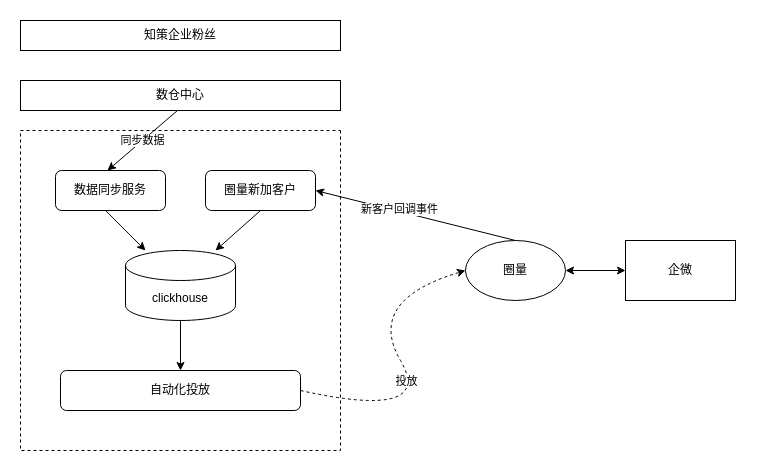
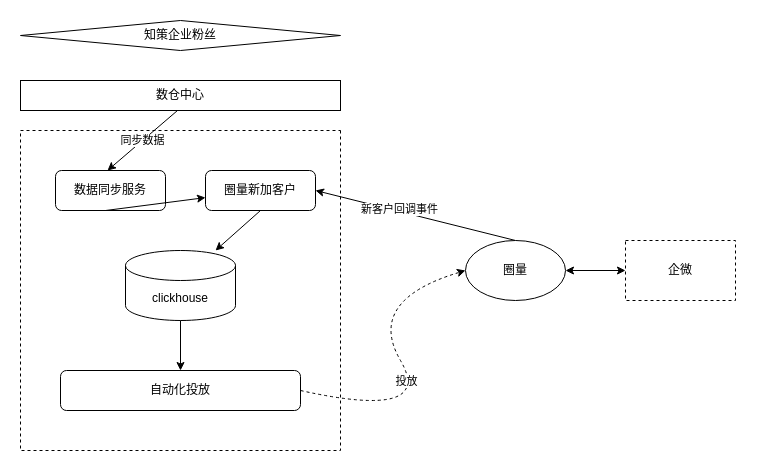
node "知策企业粉丝": shape rectangle -> diamond
edge "数据同步服务" -> "clickhouse": now "数据同步服务" -> "圈量新加客户"
node "企微": style solid -> dashed
